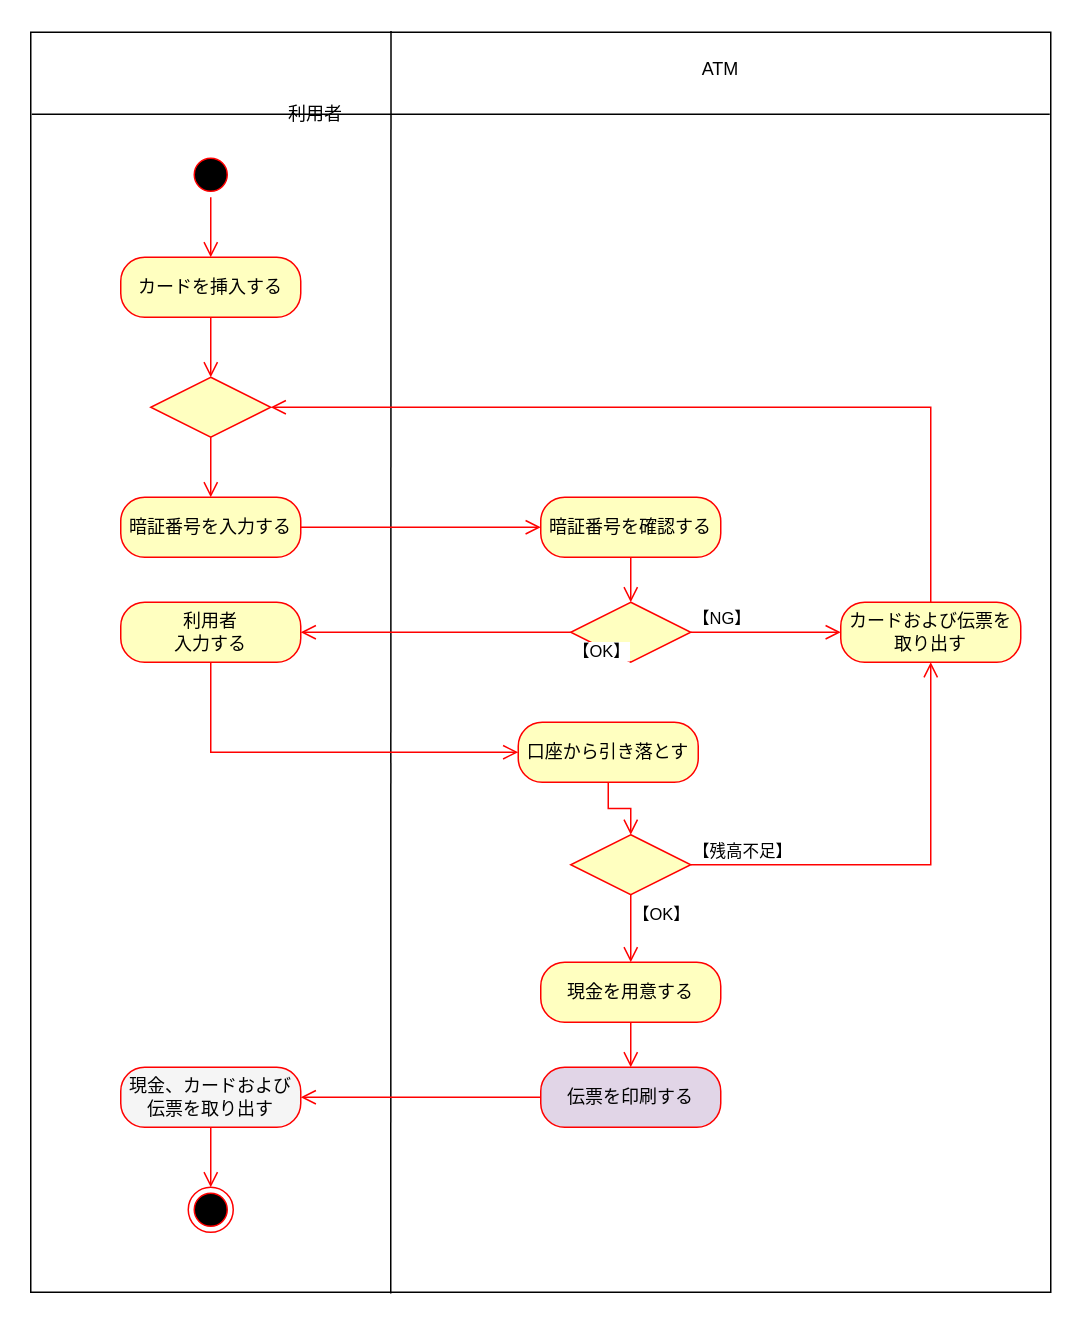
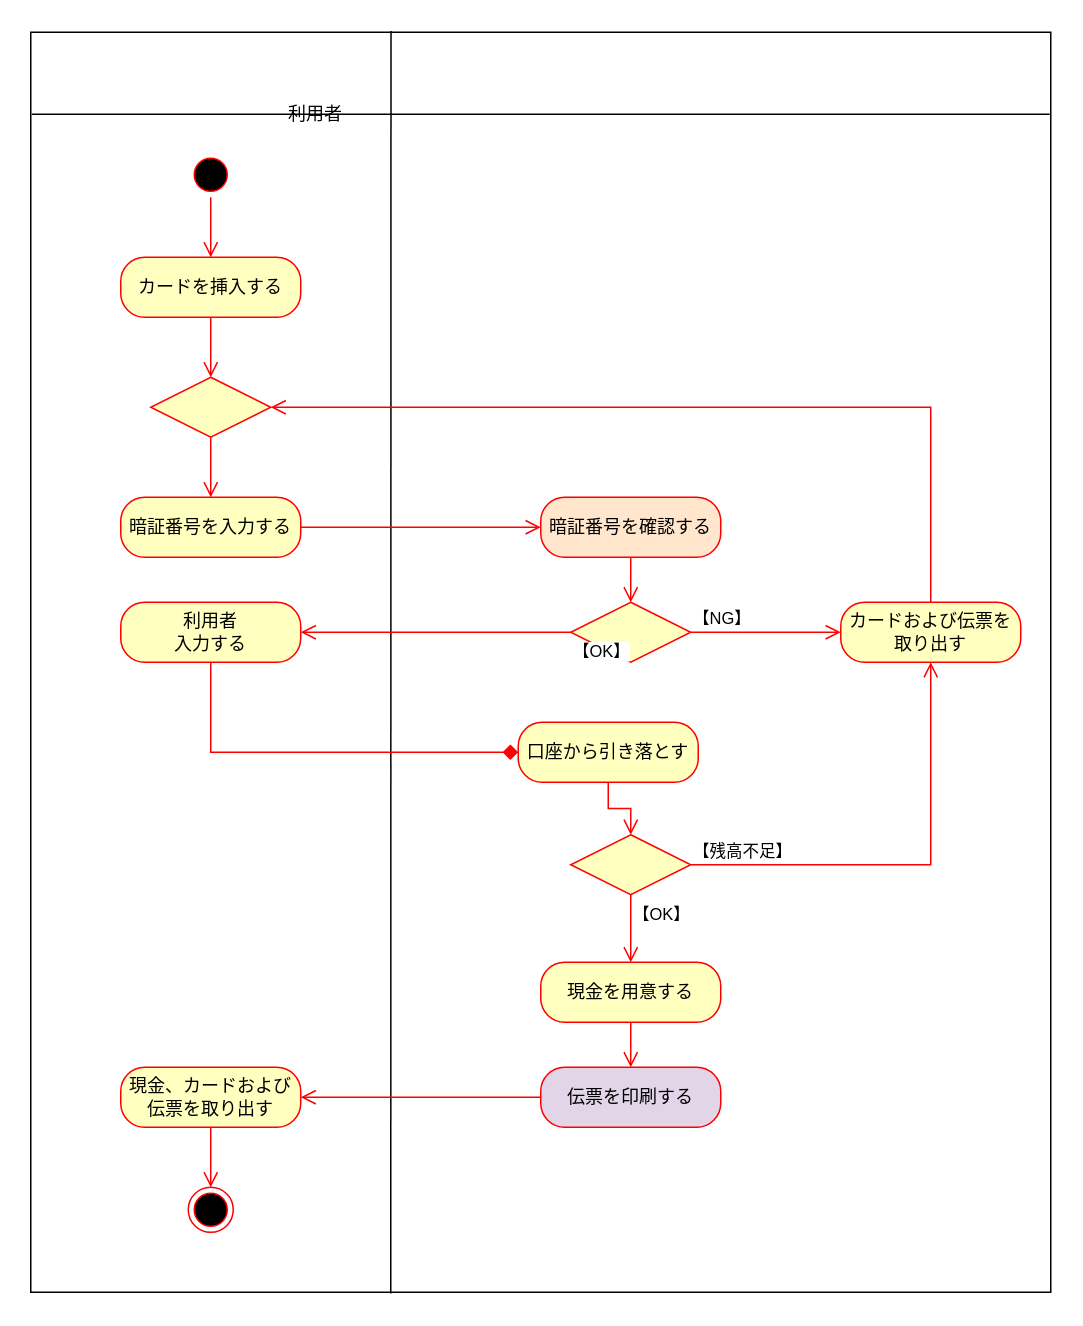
node "ATM": removed
node "暗証番号を確認する": fillcolor #ffffc0 -> #ffe6cc
edge "利用者 入力する" -> "口座から引き落とす": arrowhead open -> diamond
node "現金、カードおよび伝票を取り出す": fillcolor #f5f5f5 -> #ffffc0
